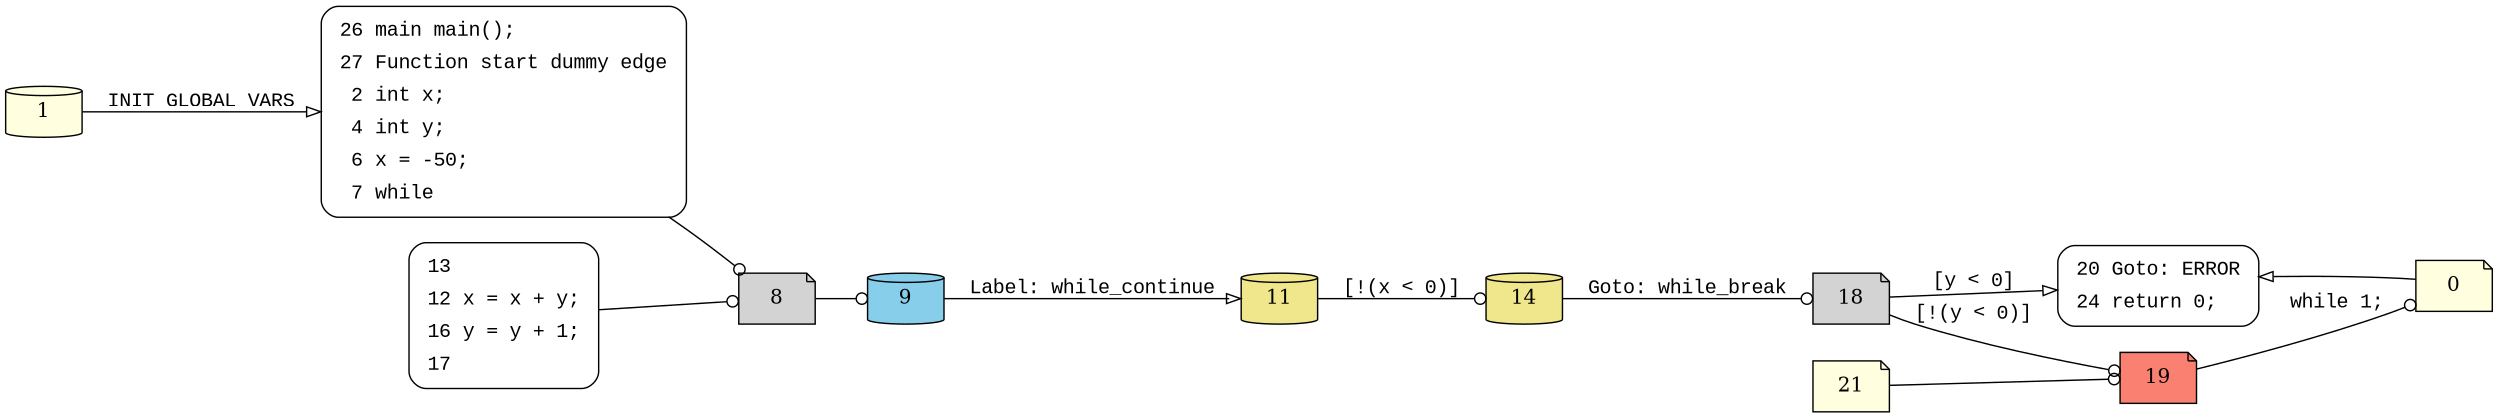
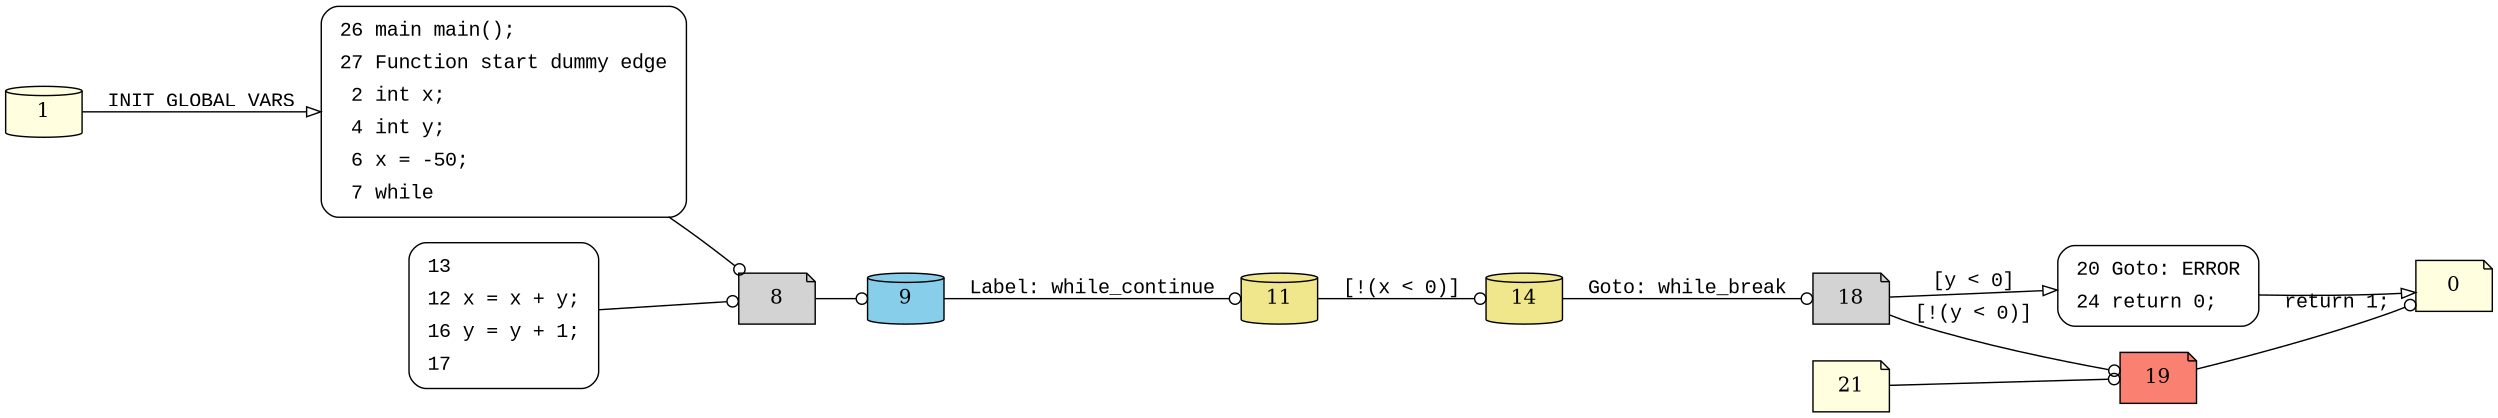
edge "0" -> "20": reversed
edge "9" -> "11": arrowhead onormal -> odot
edge "19" -> "0": label "while 1;" -> "return 1;"
